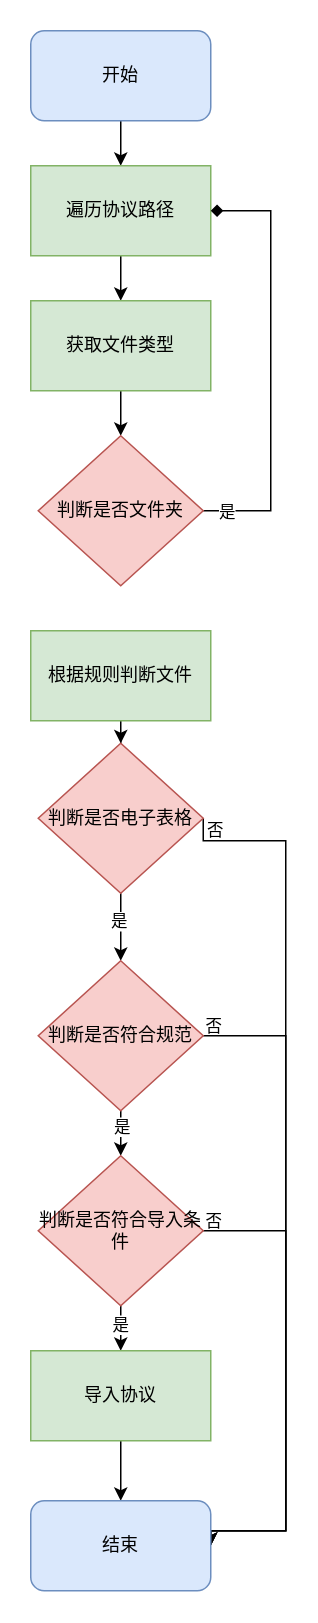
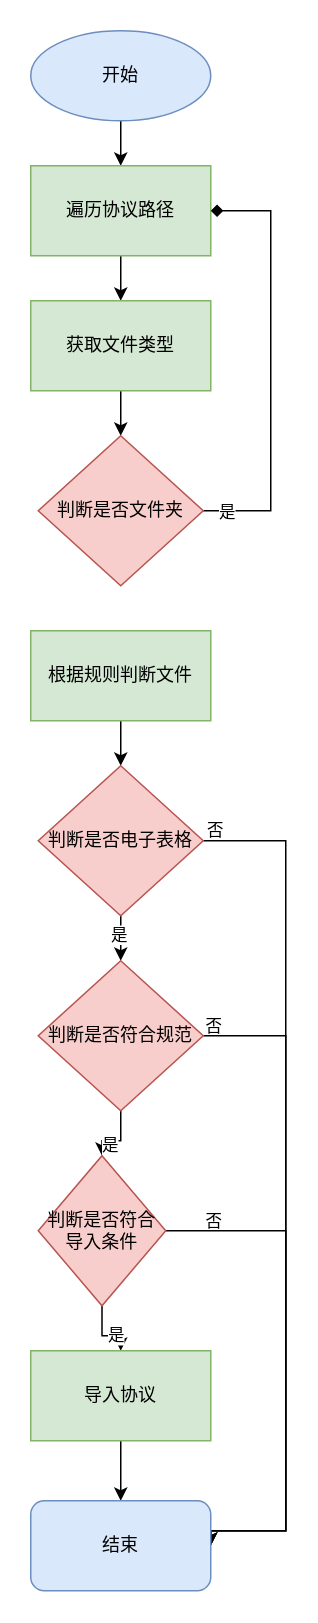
node "开始": shape rounded rectangle -> ellipse
node "判断是否电子表格": moved (121, 818) -> (121, 841)
node "判断是否符合导入条件": size 165x150 -> 128x150
